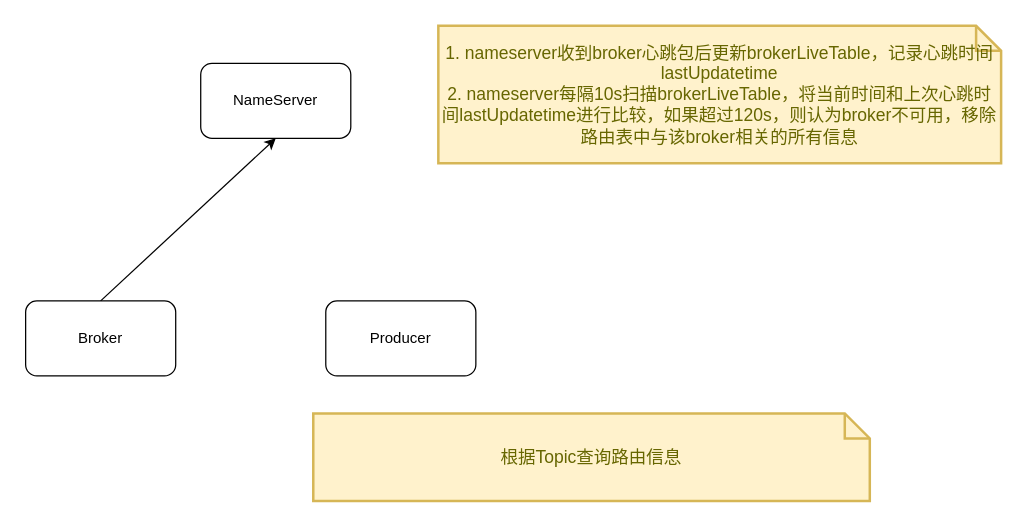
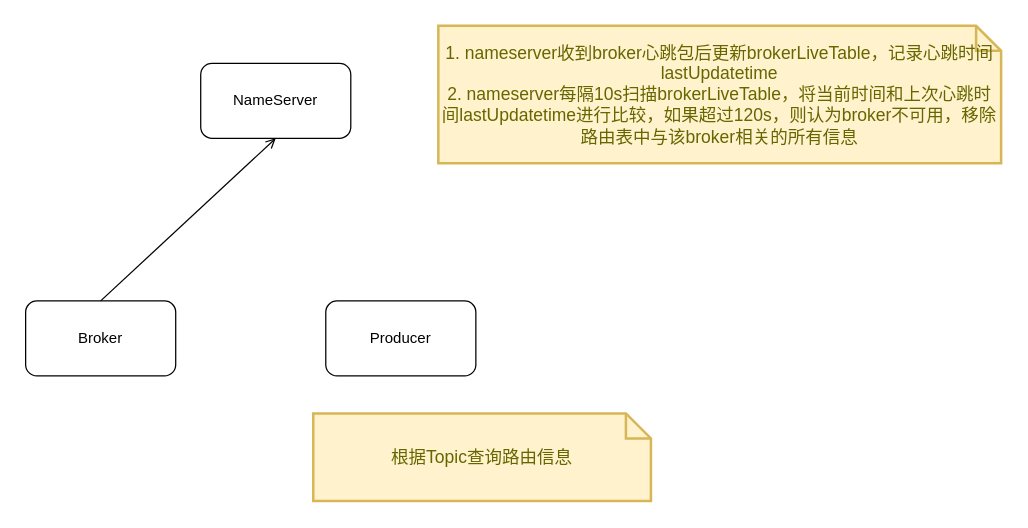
edge "Broker" -> "NameServer": arrowhead classic -> open
node "根据Topic查询路由信息": size 556x88 -> 338x88
